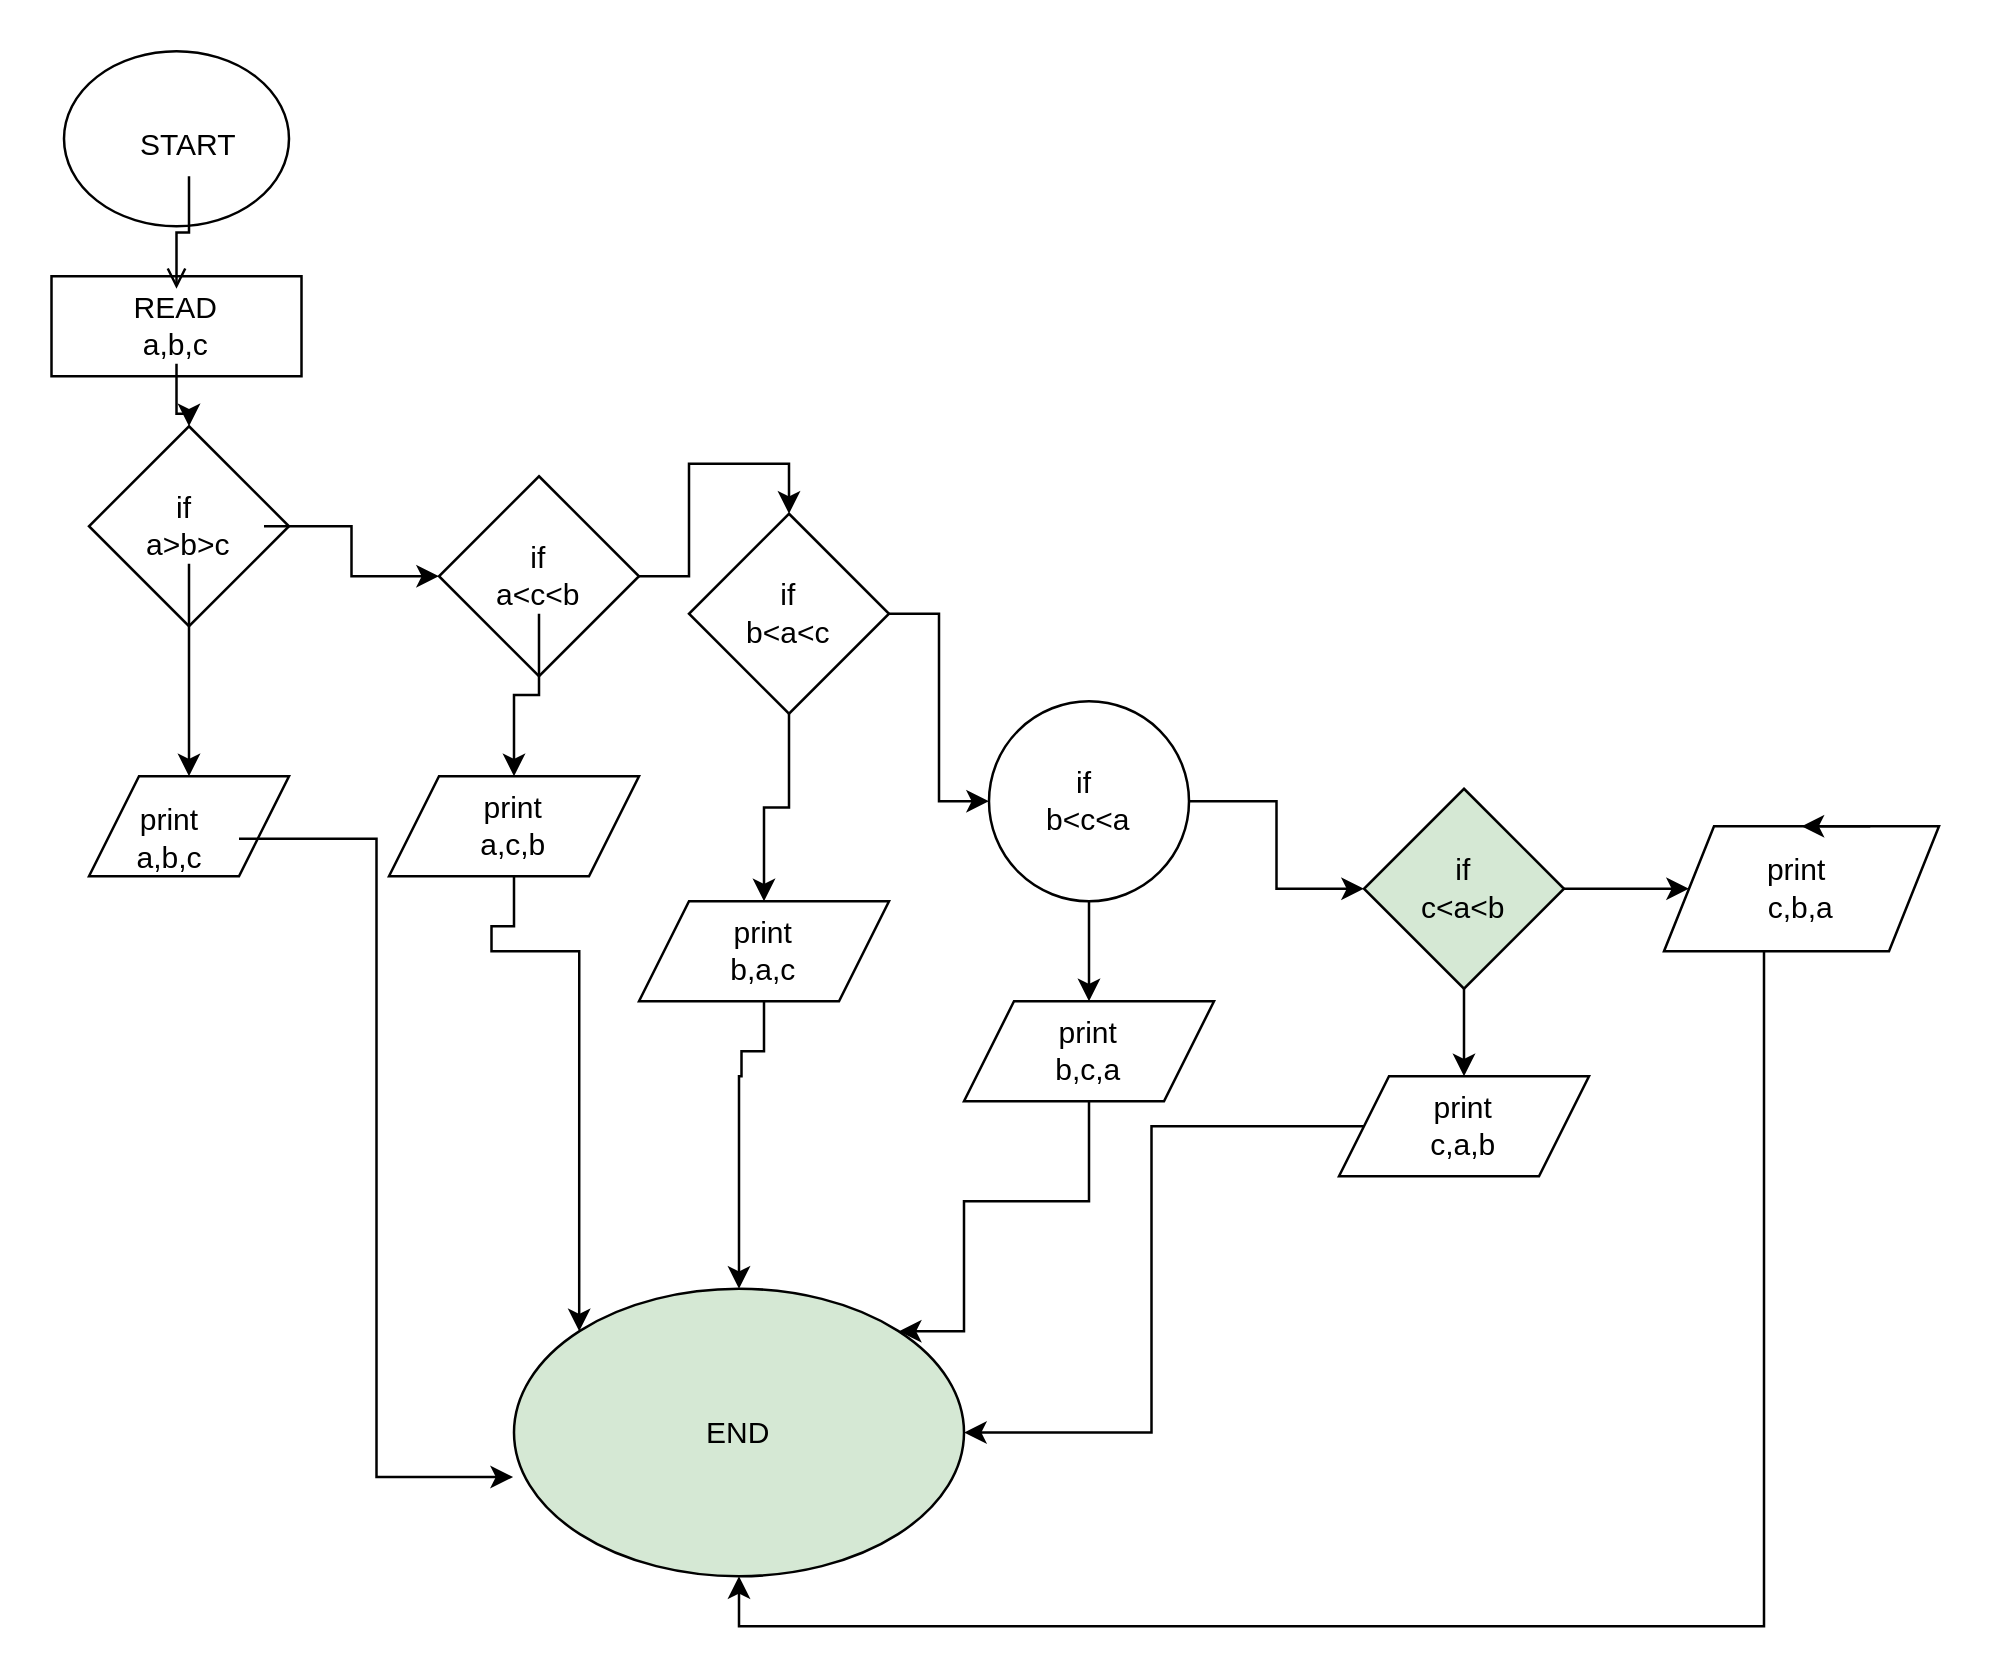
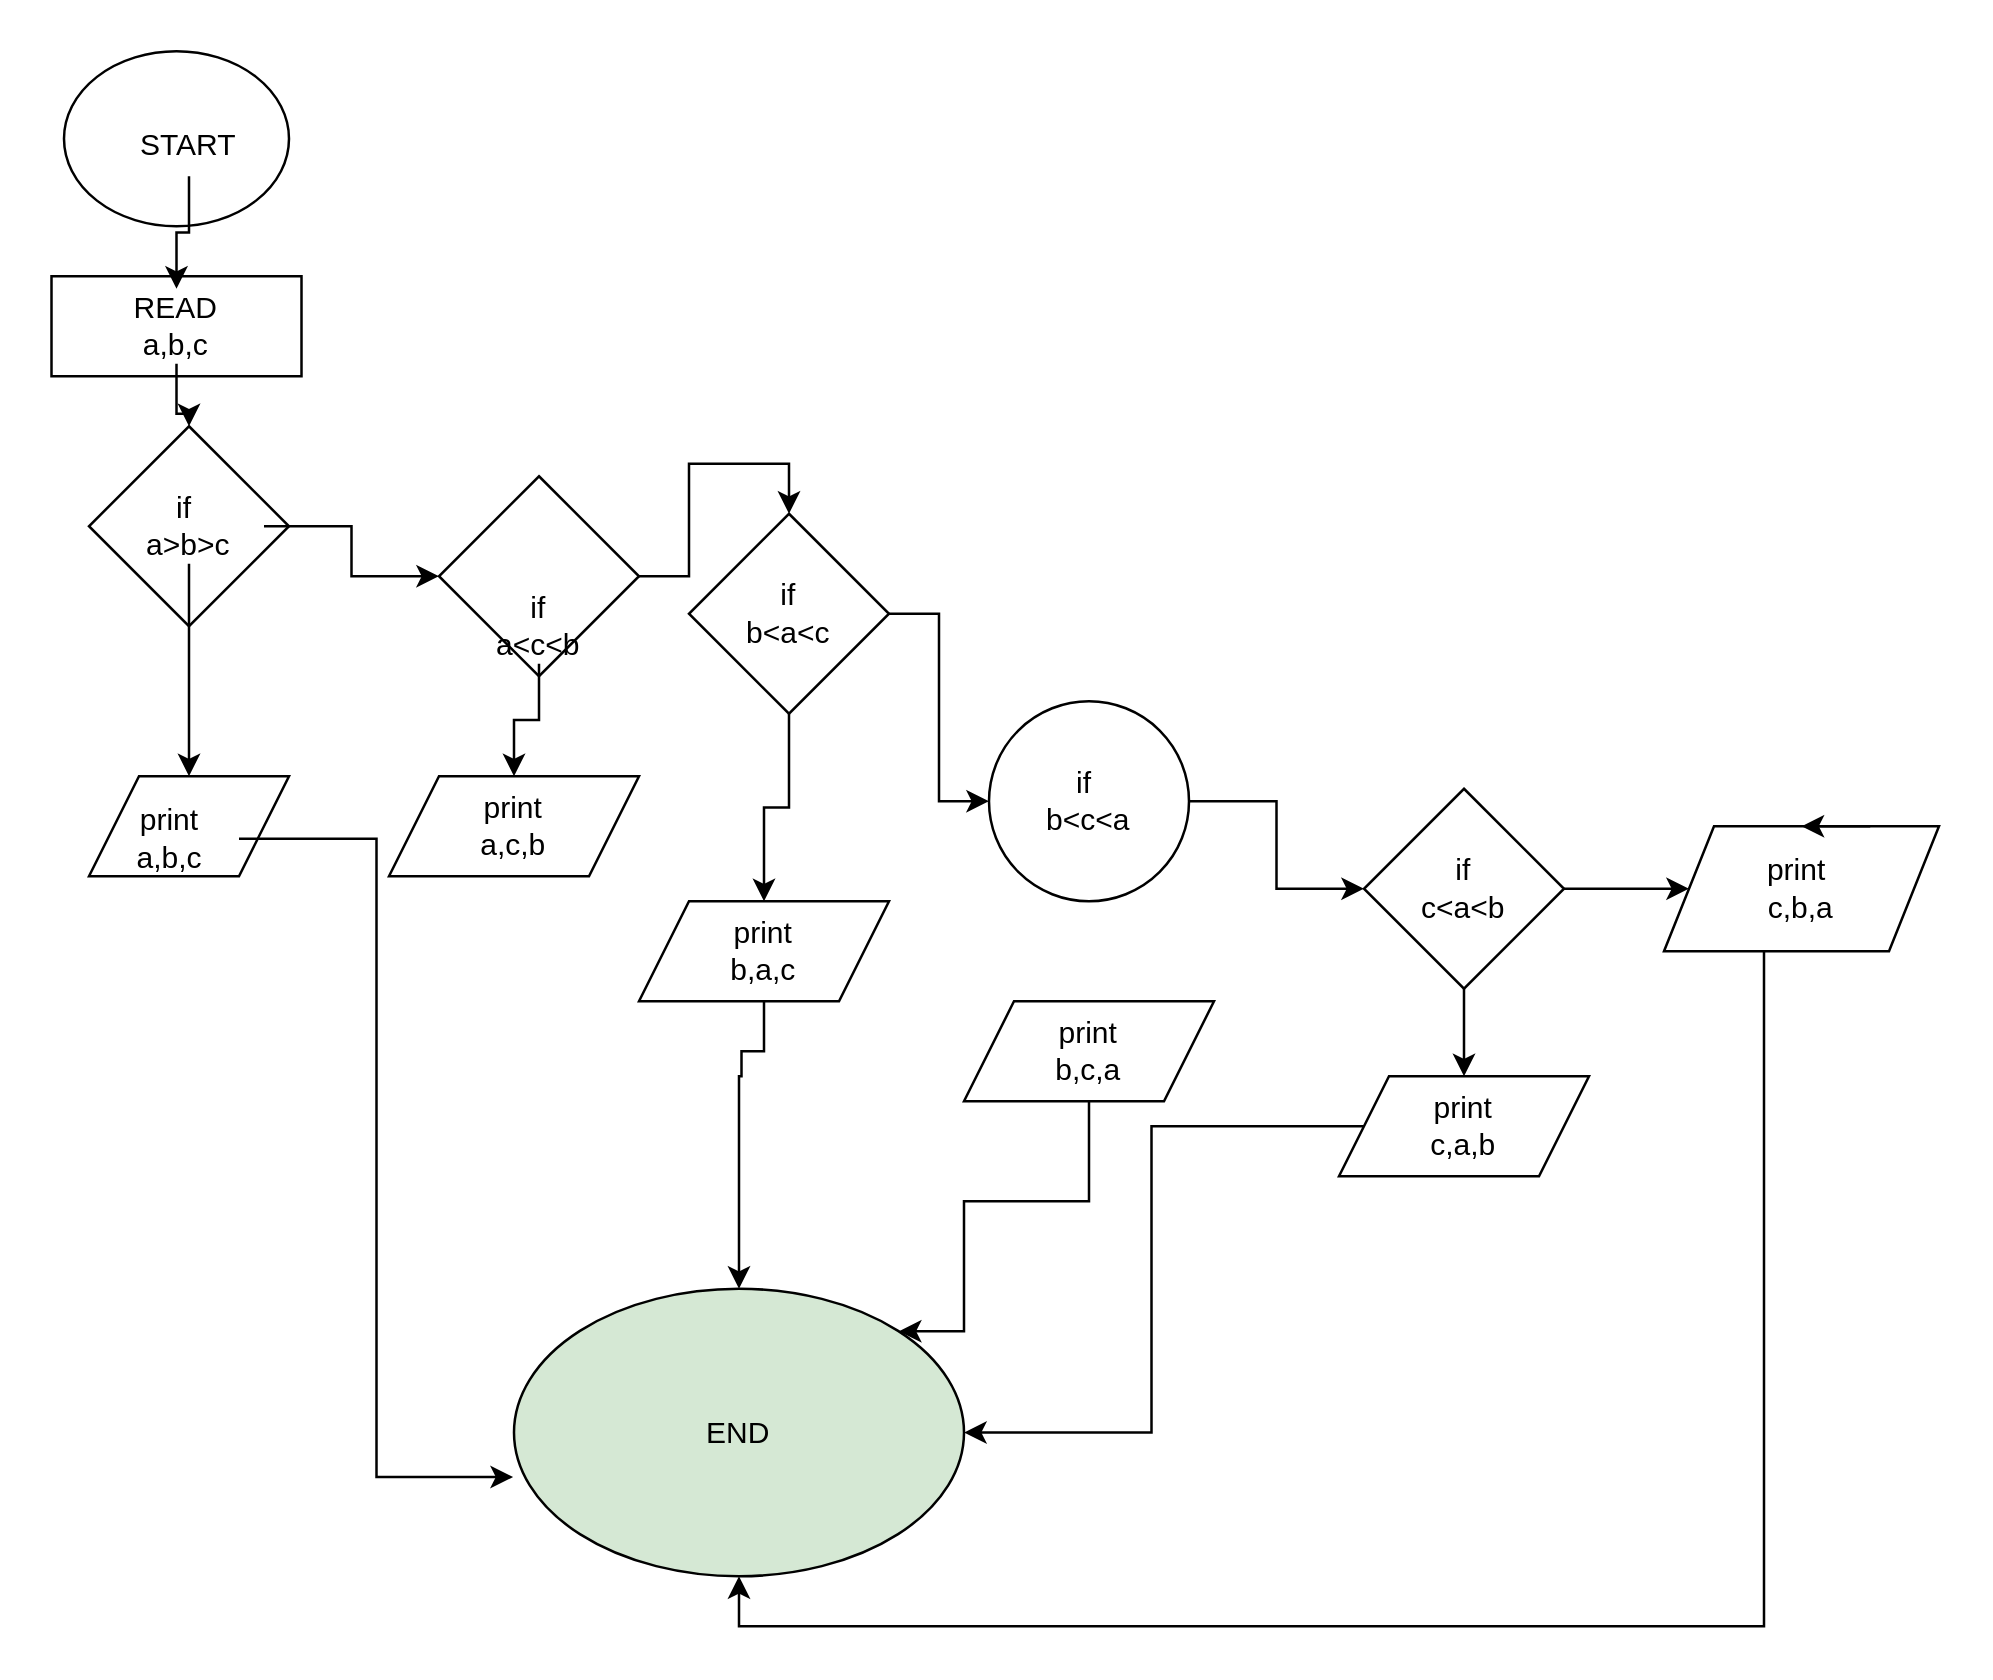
edge "START" -> "READ a,b,c": arrowhead open -> classic
node "if a<c<b": moved (539, 576) -> (539, 626)
node "if c<a<b": fillcolor #d5e8d4 -> #ffffff
edge "if b<c<a" -> "print b,c,a": removed
edge "print a,c,b" -> "END": removed
